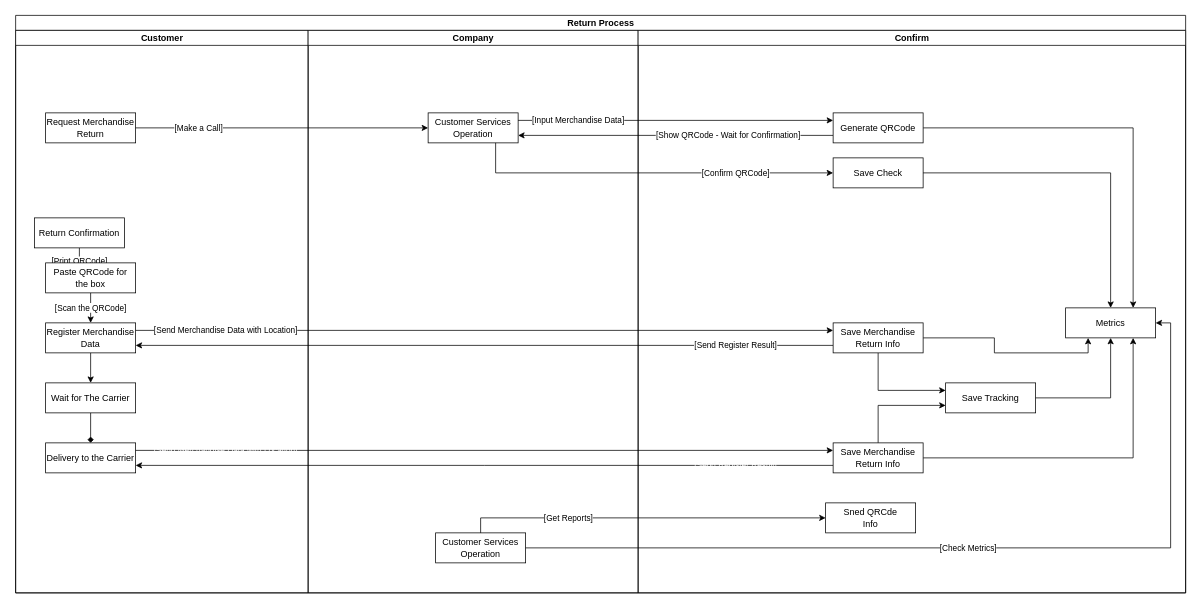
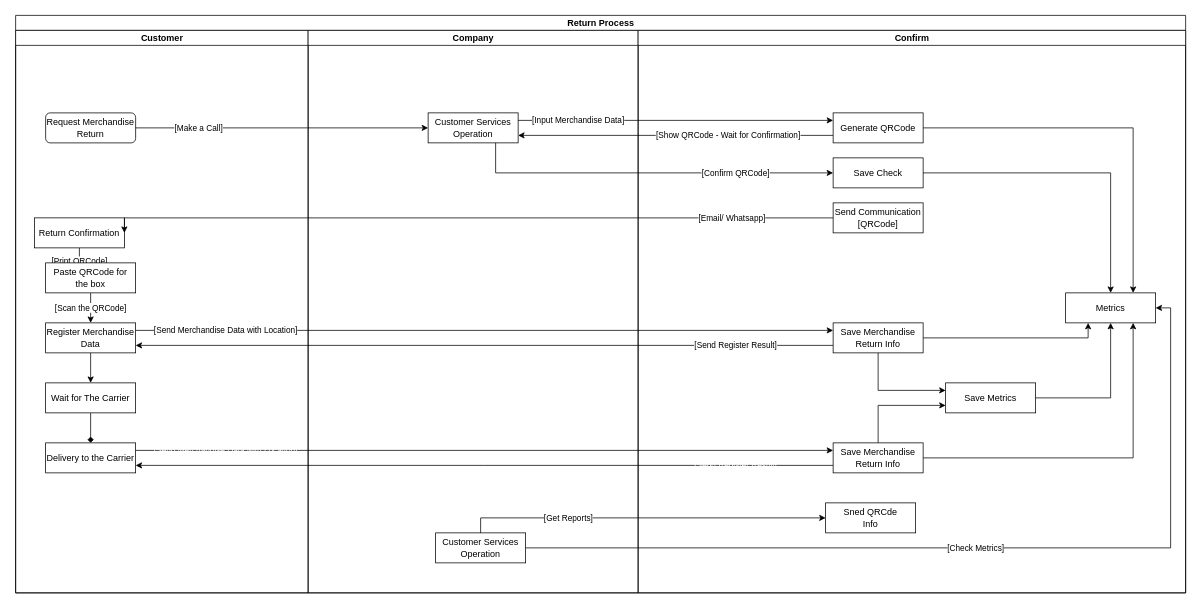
node "Request Merchandise Return": shape rectangle -> rounded rectangle
edge "Send Communication [QRCode]" -> "Return Confirmation": added, label "[Email/ Whatsapp]"
node "Send Communication [QRCode]": added
node "Metrics": moved (1110, 323) -> (1110, 308)
node "Save Tracking": label "Save Tracking" -> "Save Metrics"
